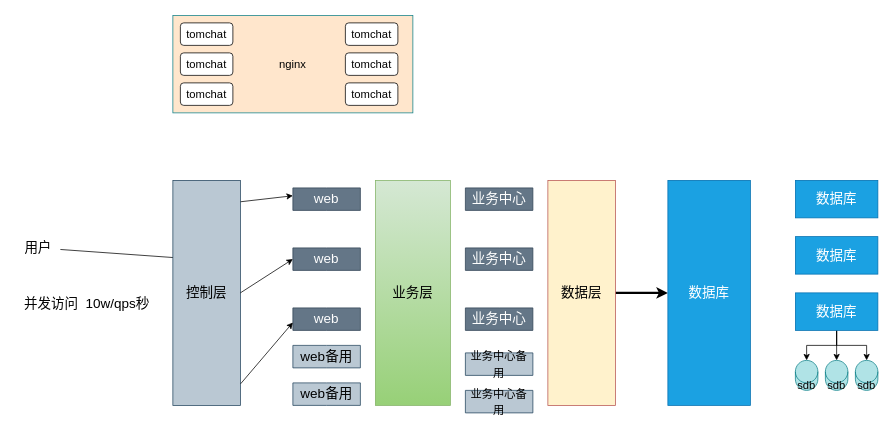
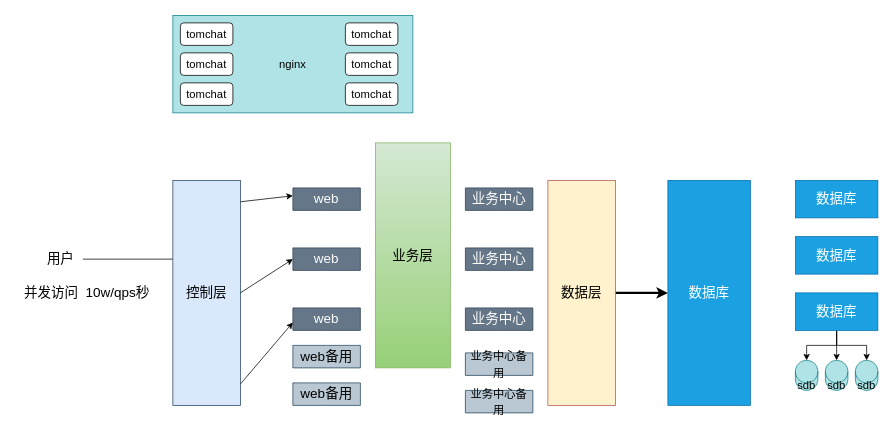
node "nginx": fillcolor #ffe6cc -> #b0e3e6
node "用户": moved (38, 248) -> (60, 259)
node "控制层": fillcolor #bac8d3 -> #dae8fc
node "业务层": moved (413, 293) -> (413, 255)
node "并发访问 10w/qps秒": moved (87, 304) -> (87, 293)
